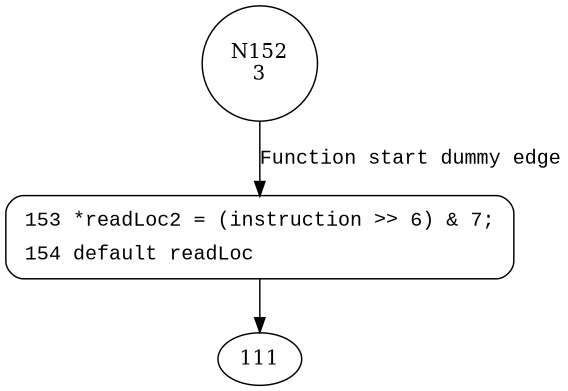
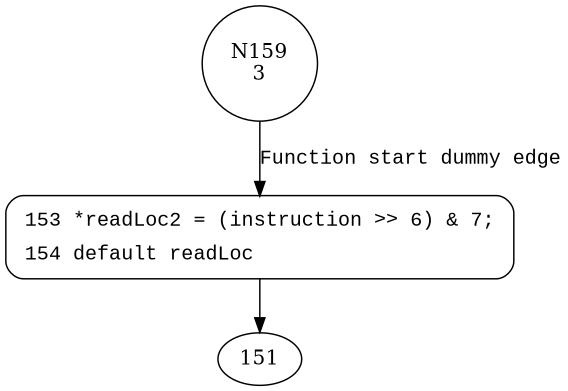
node "N152 3": label "N152 3" -> "N159 3"
node "111": label "111" -> "151"
